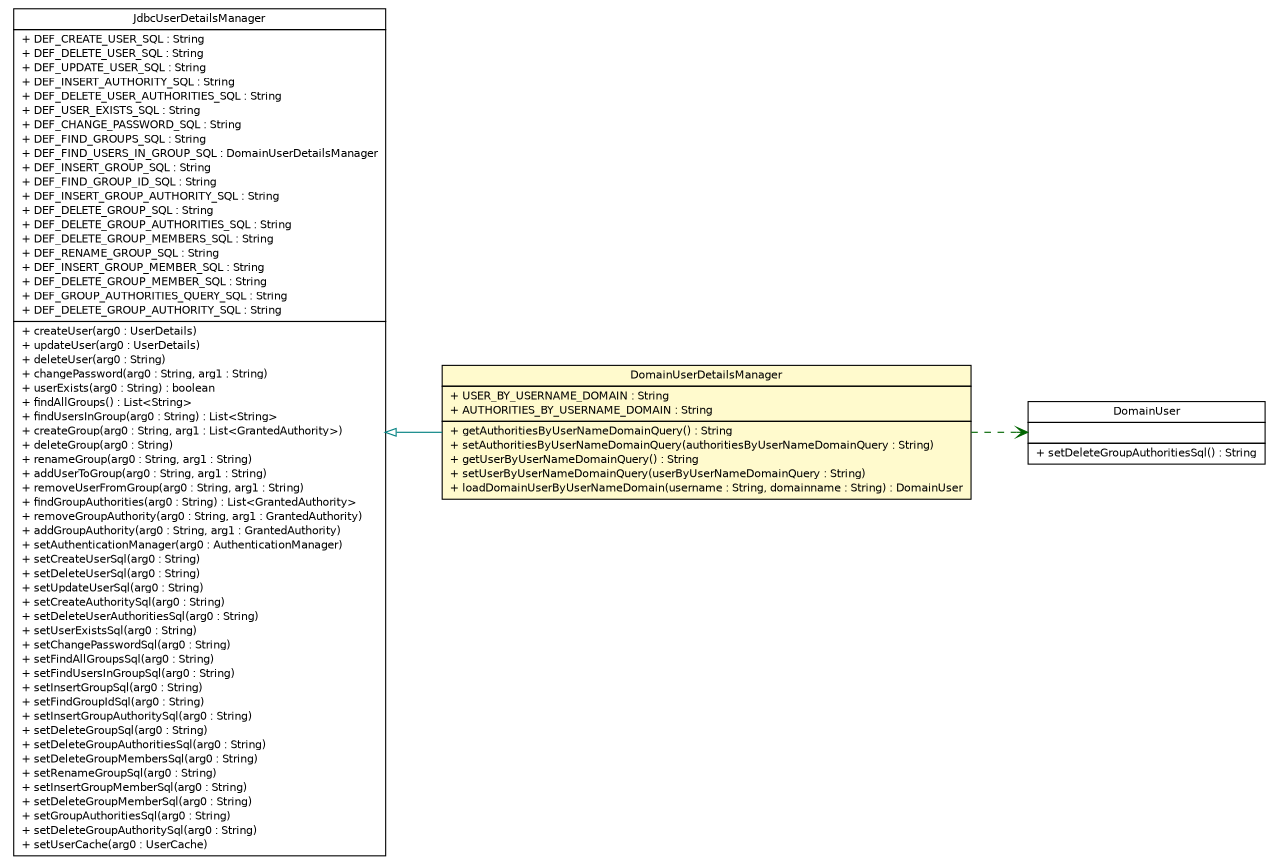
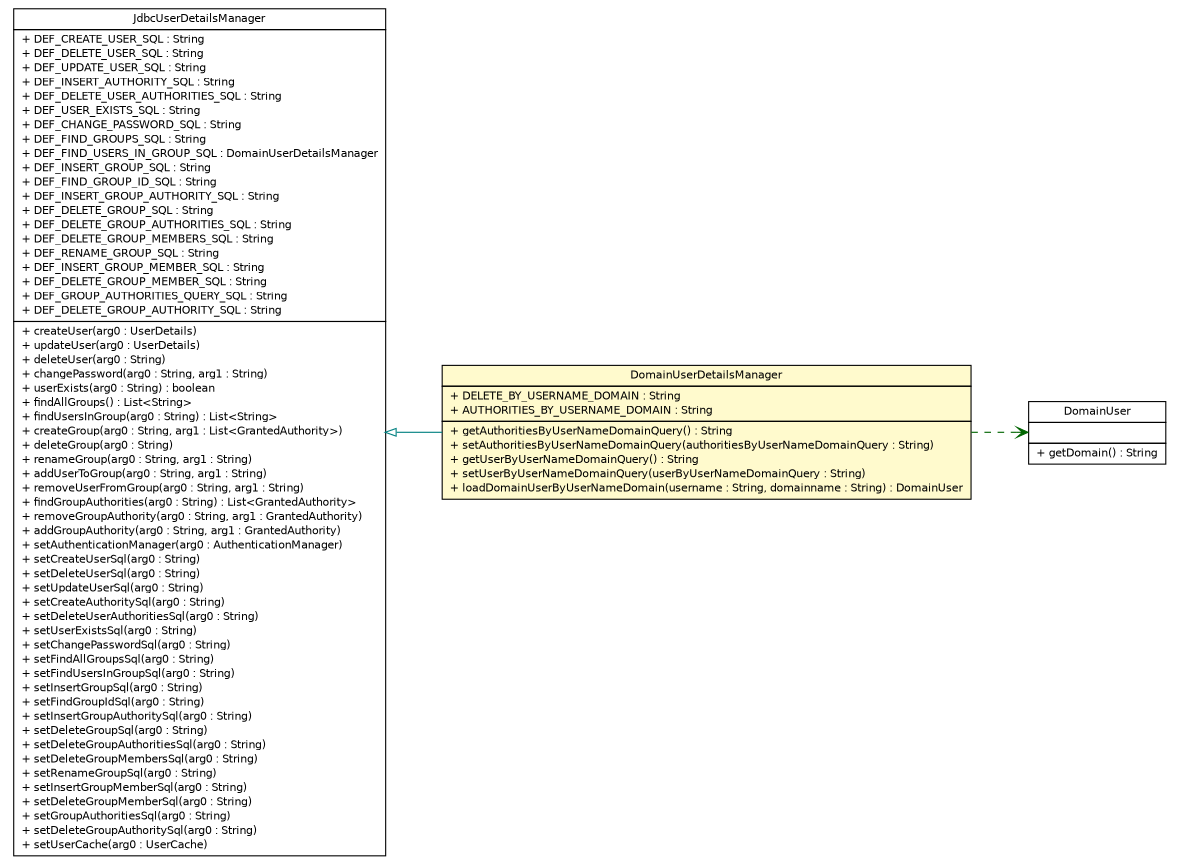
node "DomainUserDetailsManager": text "+ USER_BY_USERNAME_DOMAIN : String" -> "+ DELETE_BY_USERNAME_DOMAIN : String"
node "DomainUser": text "+ setDeleteGroupAuthoritiesSql() : String" -> "+ getDomain() : String"
